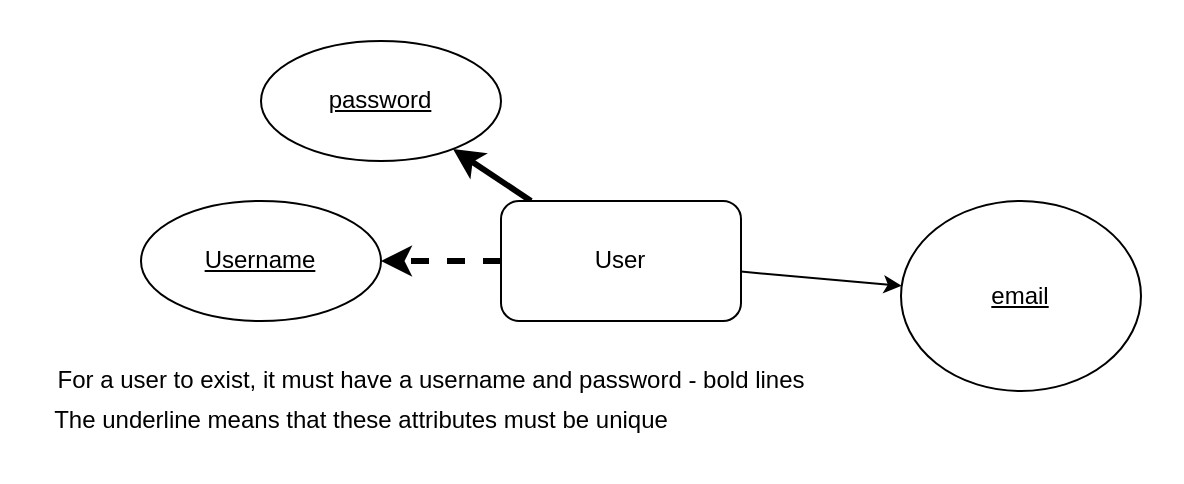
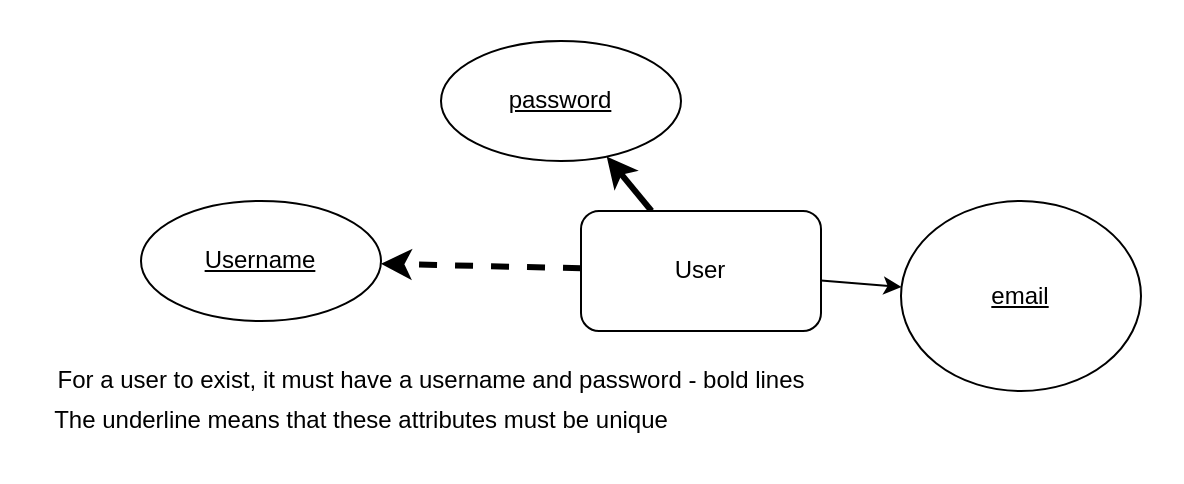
node "password": moved (381, 101) -> (561, 101)
node "User": moved (621, 261) -> (701, 271)
